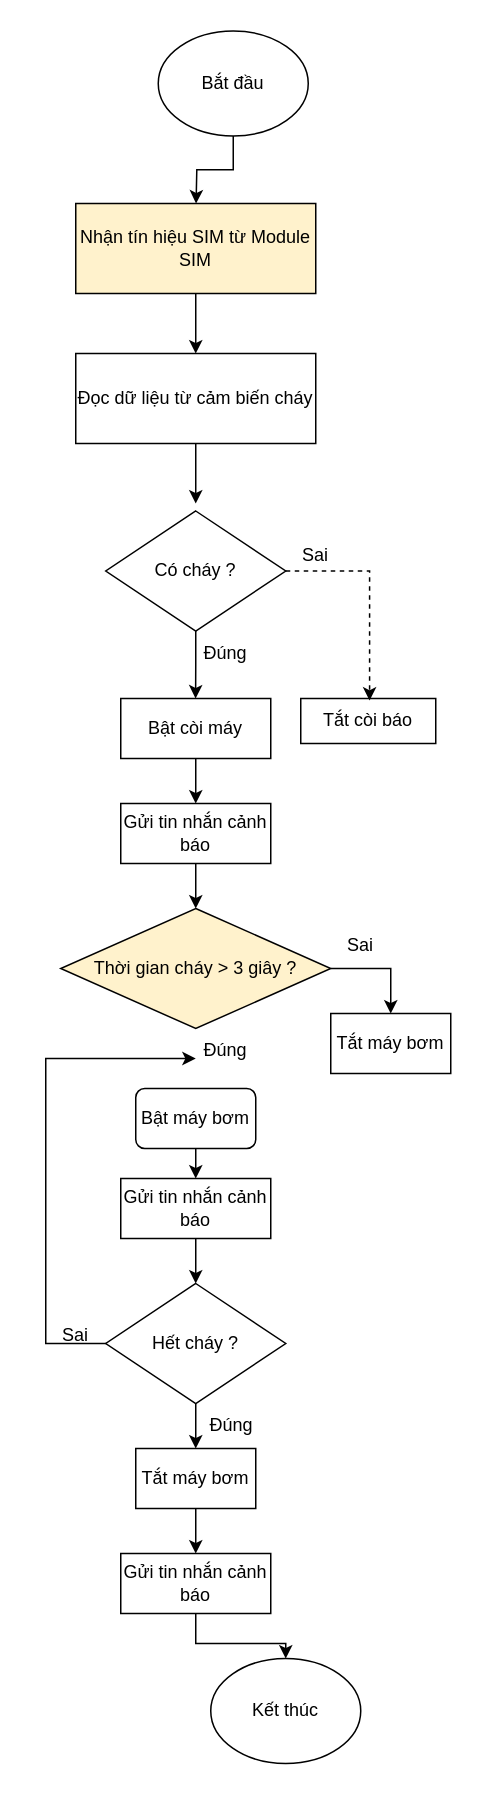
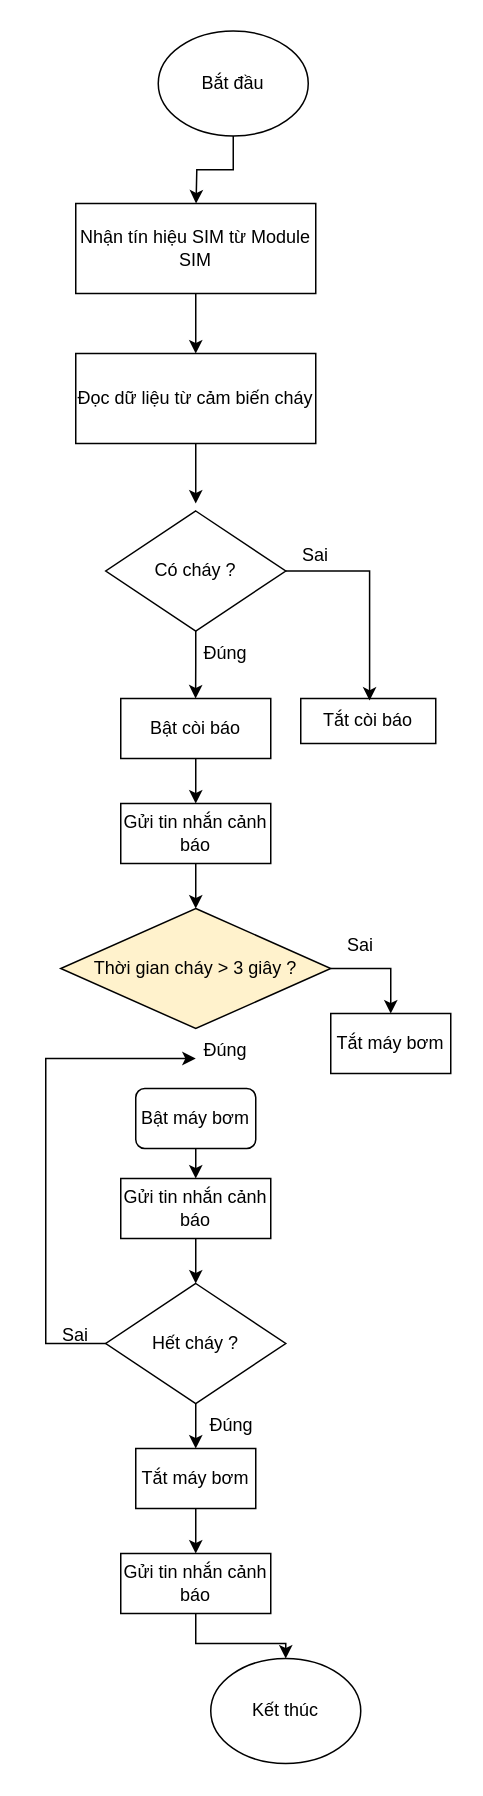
node "Nhận tín hiệu SIM từ Module SIM": fillcolor #fff2cc -> #ffffff
edge "Có cháy ?" -> "Tắt còi báo": style dashed -> solid
node "Bật còi máy": label "Bật còi máy" -> "Bật còi báo"
